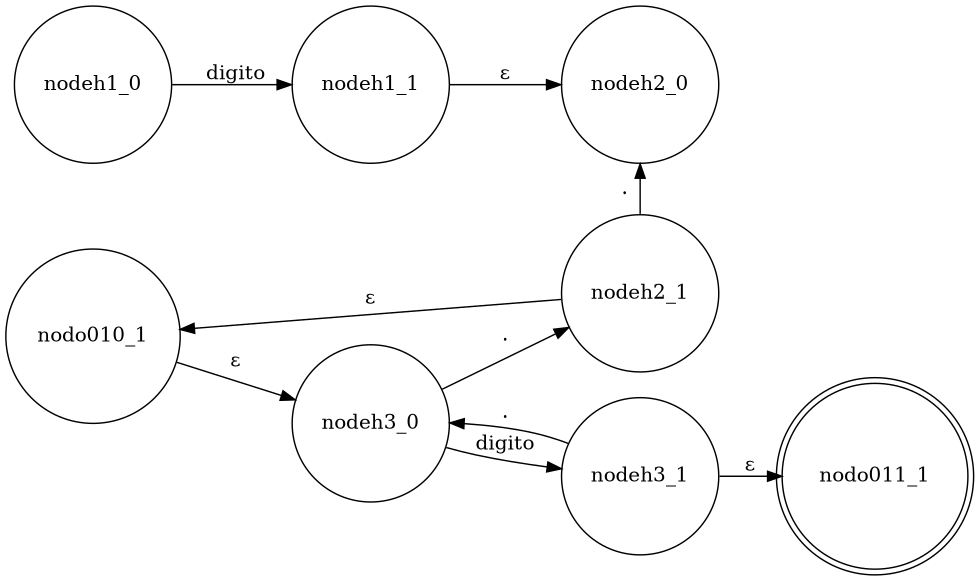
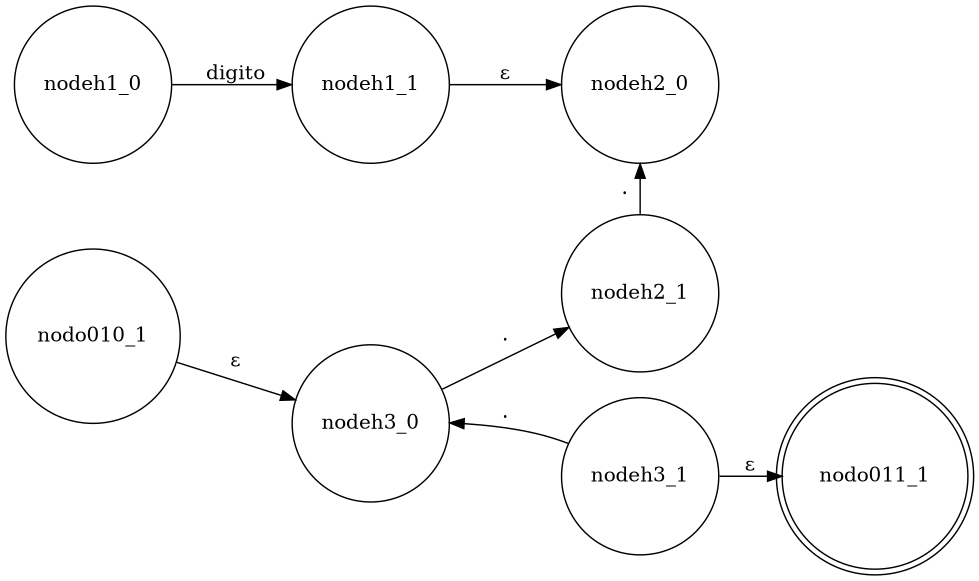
edge "nodeh2_1" -> "nodo010_1": removed, label "ε"
edge "nodeh3_0" -> "nodeh3_1": removed, label "digito"
